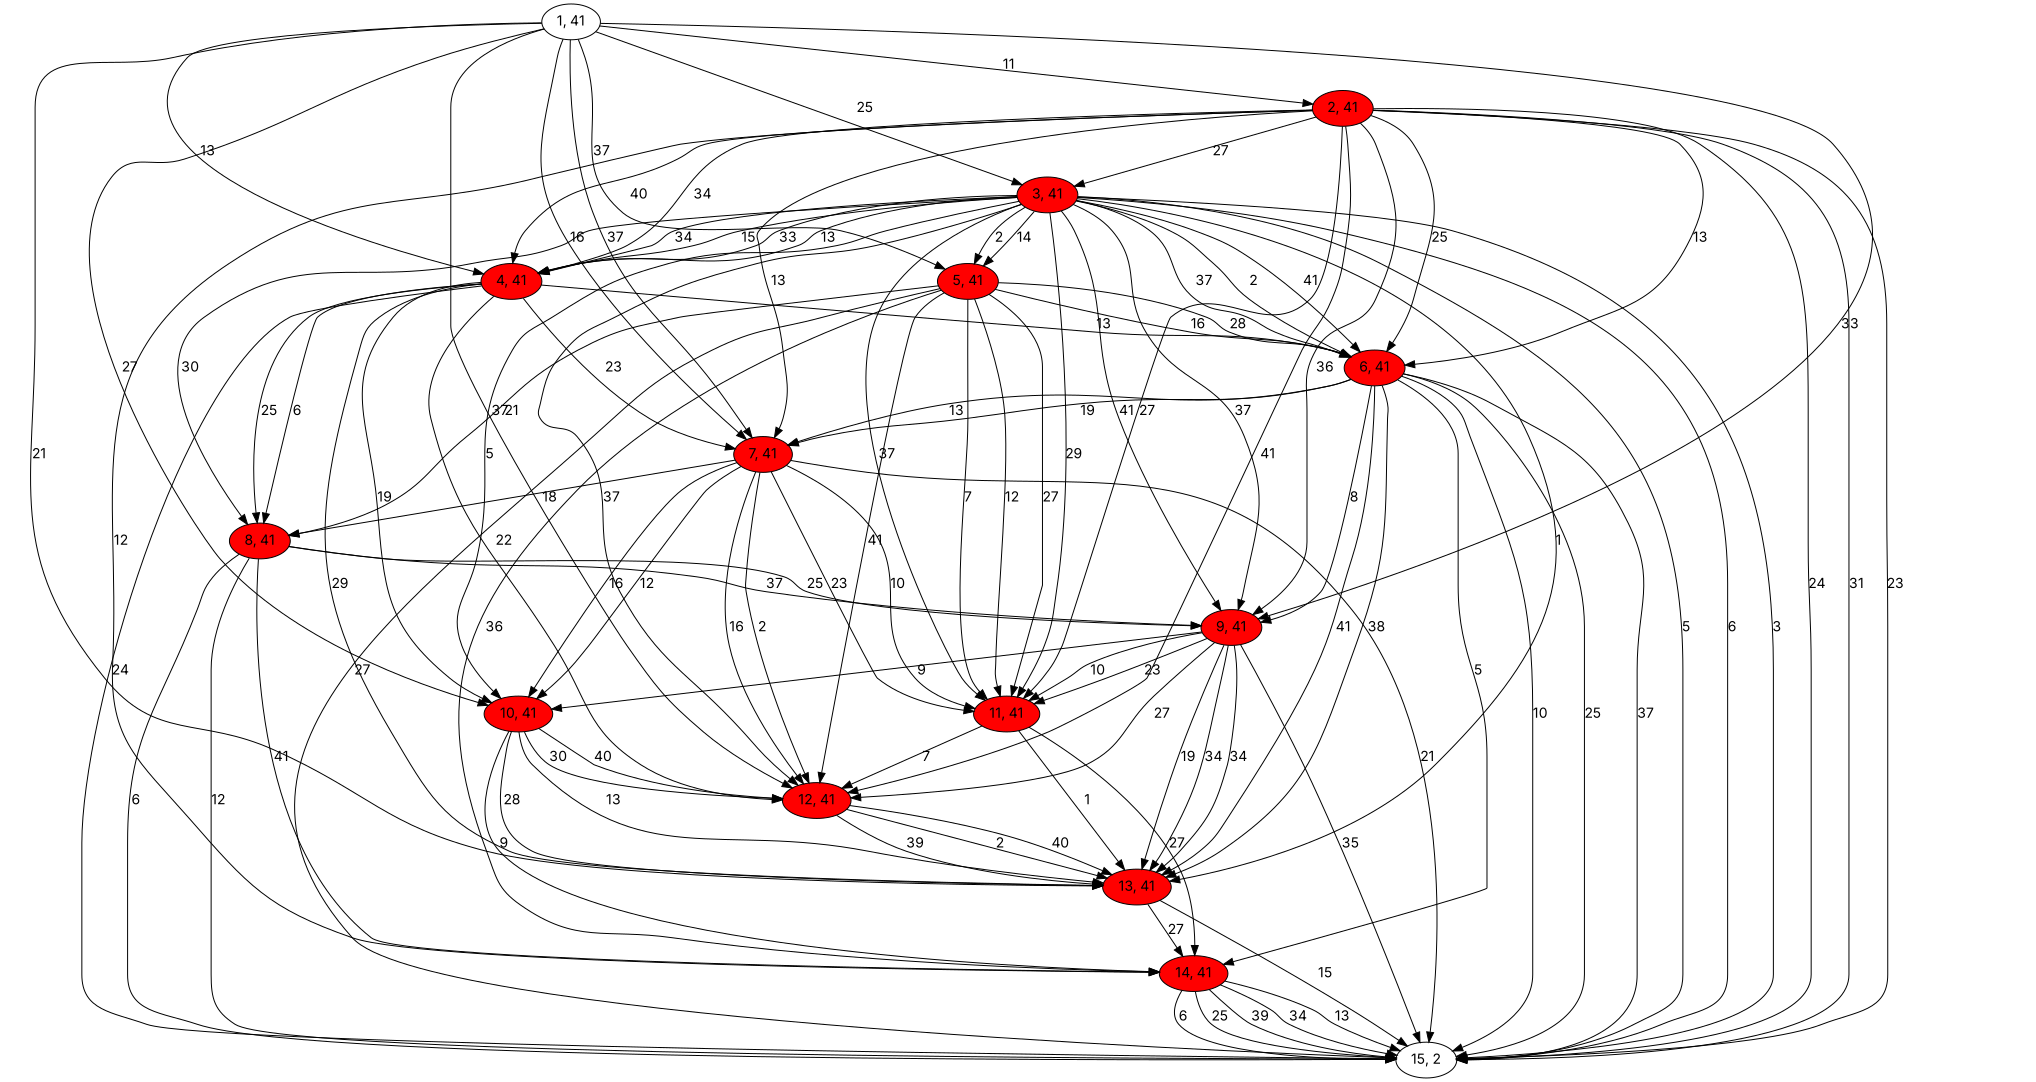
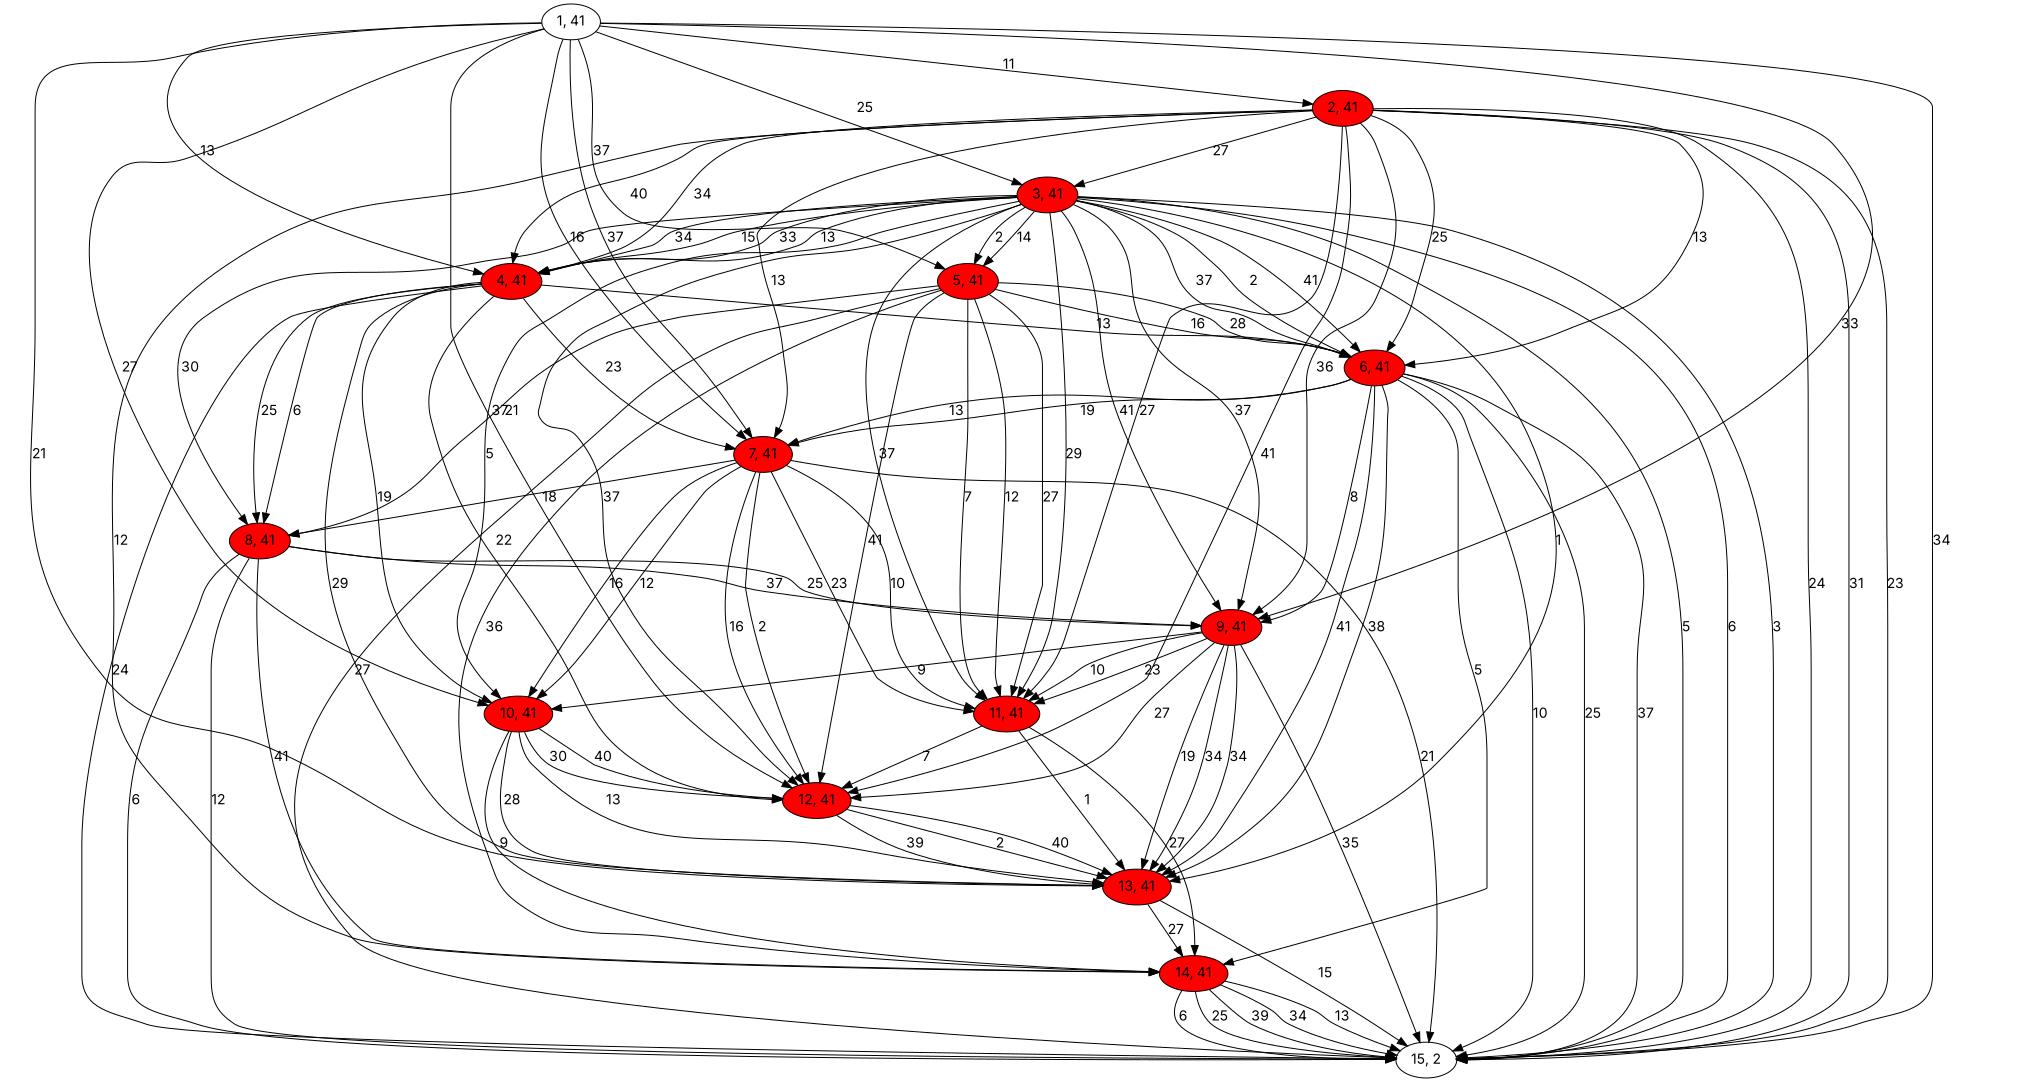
edge "1, 41" -> "15, 2": added, label "34"
